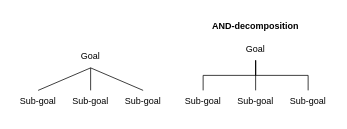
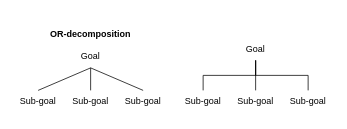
node "AND-decomposition": removed
node "OR-decomposition": added
